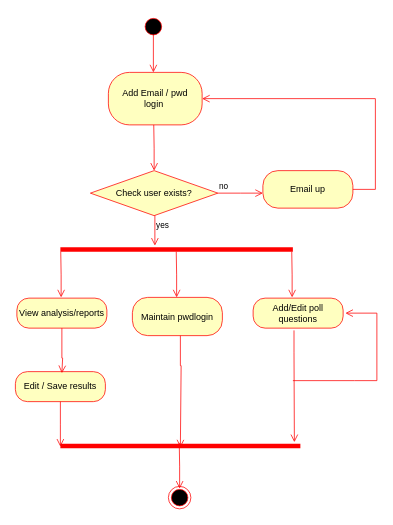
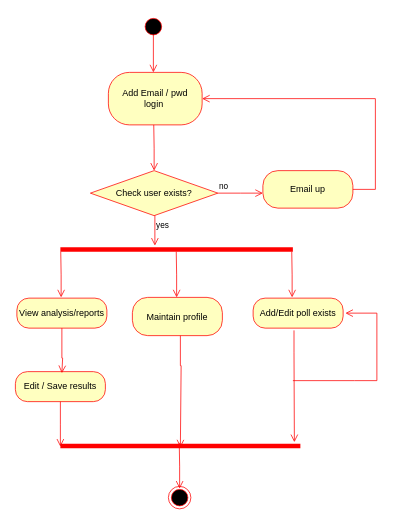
node "Add/Edit poll questions": label "Add/Edit poll questions" -> "Add/Edit poll exists"
node "Maintain pwdlogin": label "Maintain pwdlogin" -> "Maintain profile"
